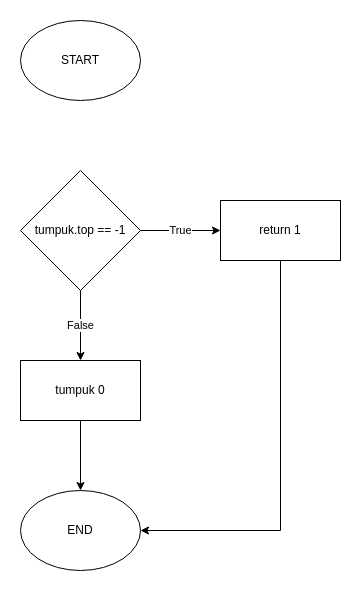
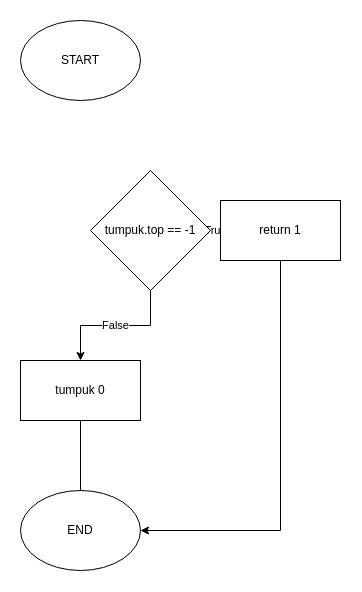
node "tumpuk.top == -1": moved (81, 231) -> (151, 231)
edge "tumpuk 0" -> "END": arrowhead classic -> none
